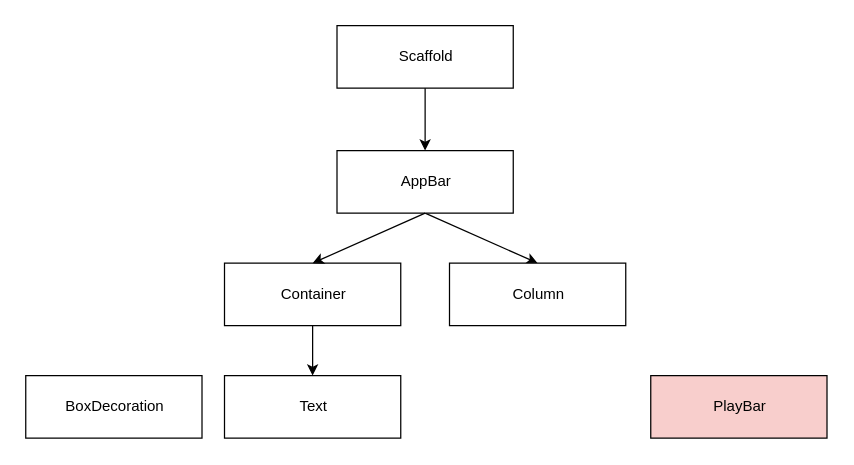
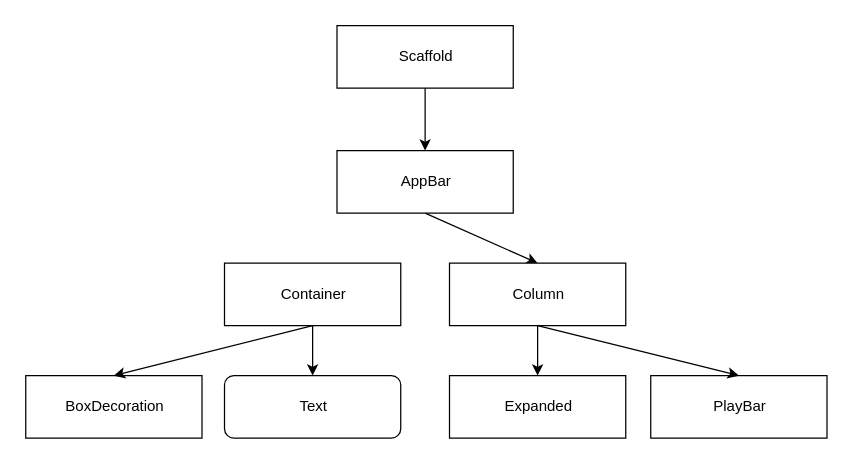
edge "AppBar" -> "Container": removed
edge "Column" -> "Expanded": added
edge "Container" -> "BoxDecoration": added
edge "Column" -> "PlayBar": added
node "Text": shape rectangle -> rounded rectangle
node "Expanded": added
node "PlayBar": fillcolor #f8cecc -> #ffffff
